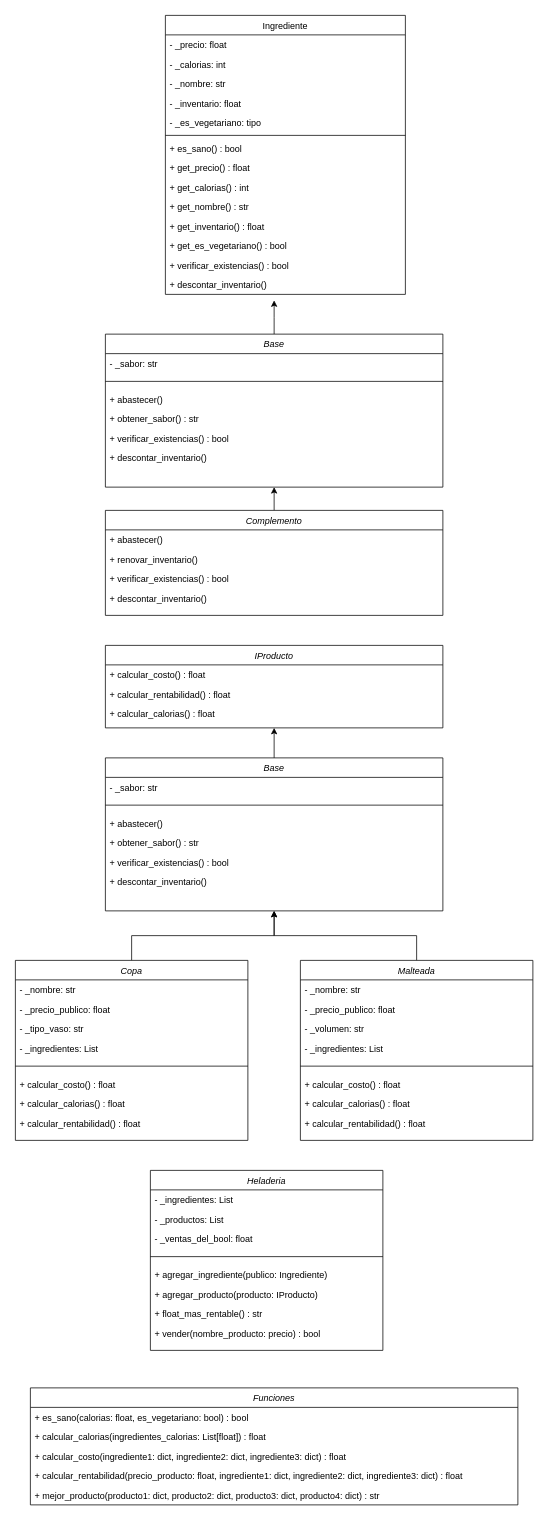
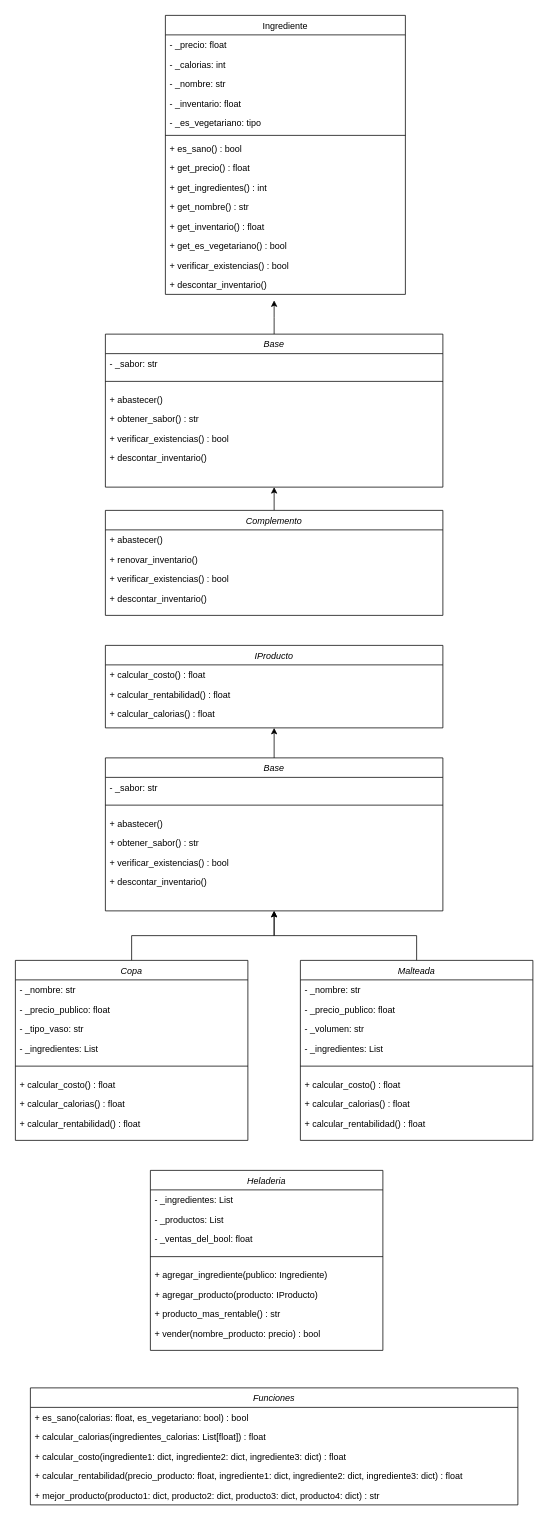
node "+ get_calorias() : int": label "+ get_calorias() : int" -> "+ get_ingredientes() : int"
node "+ float_mas_rentable() : str": label "+ float_mas_rentable() : str" -> "+ producto_mas_rentable() : str"
